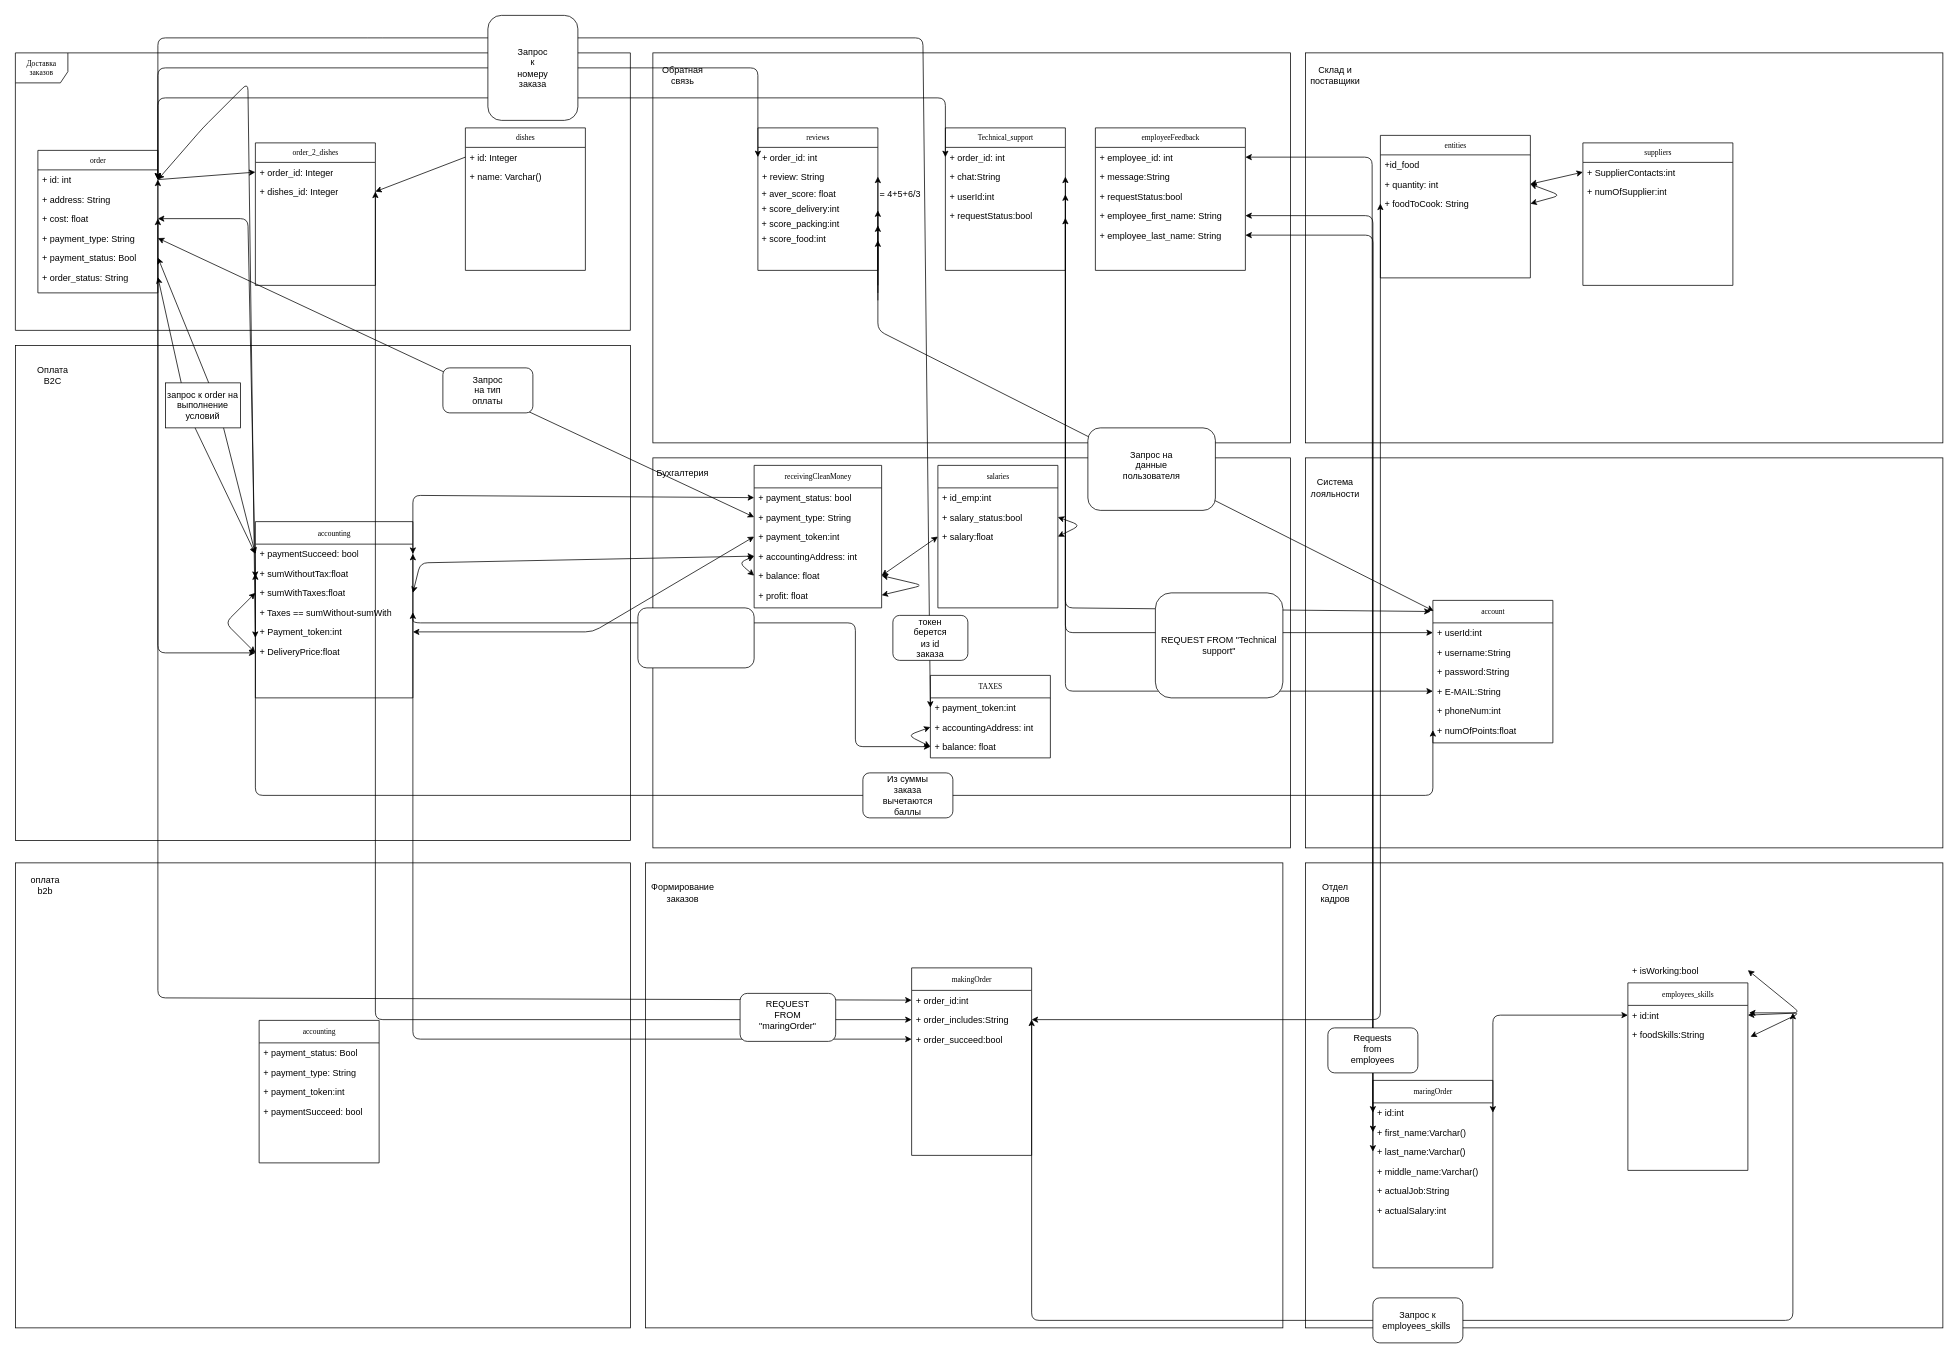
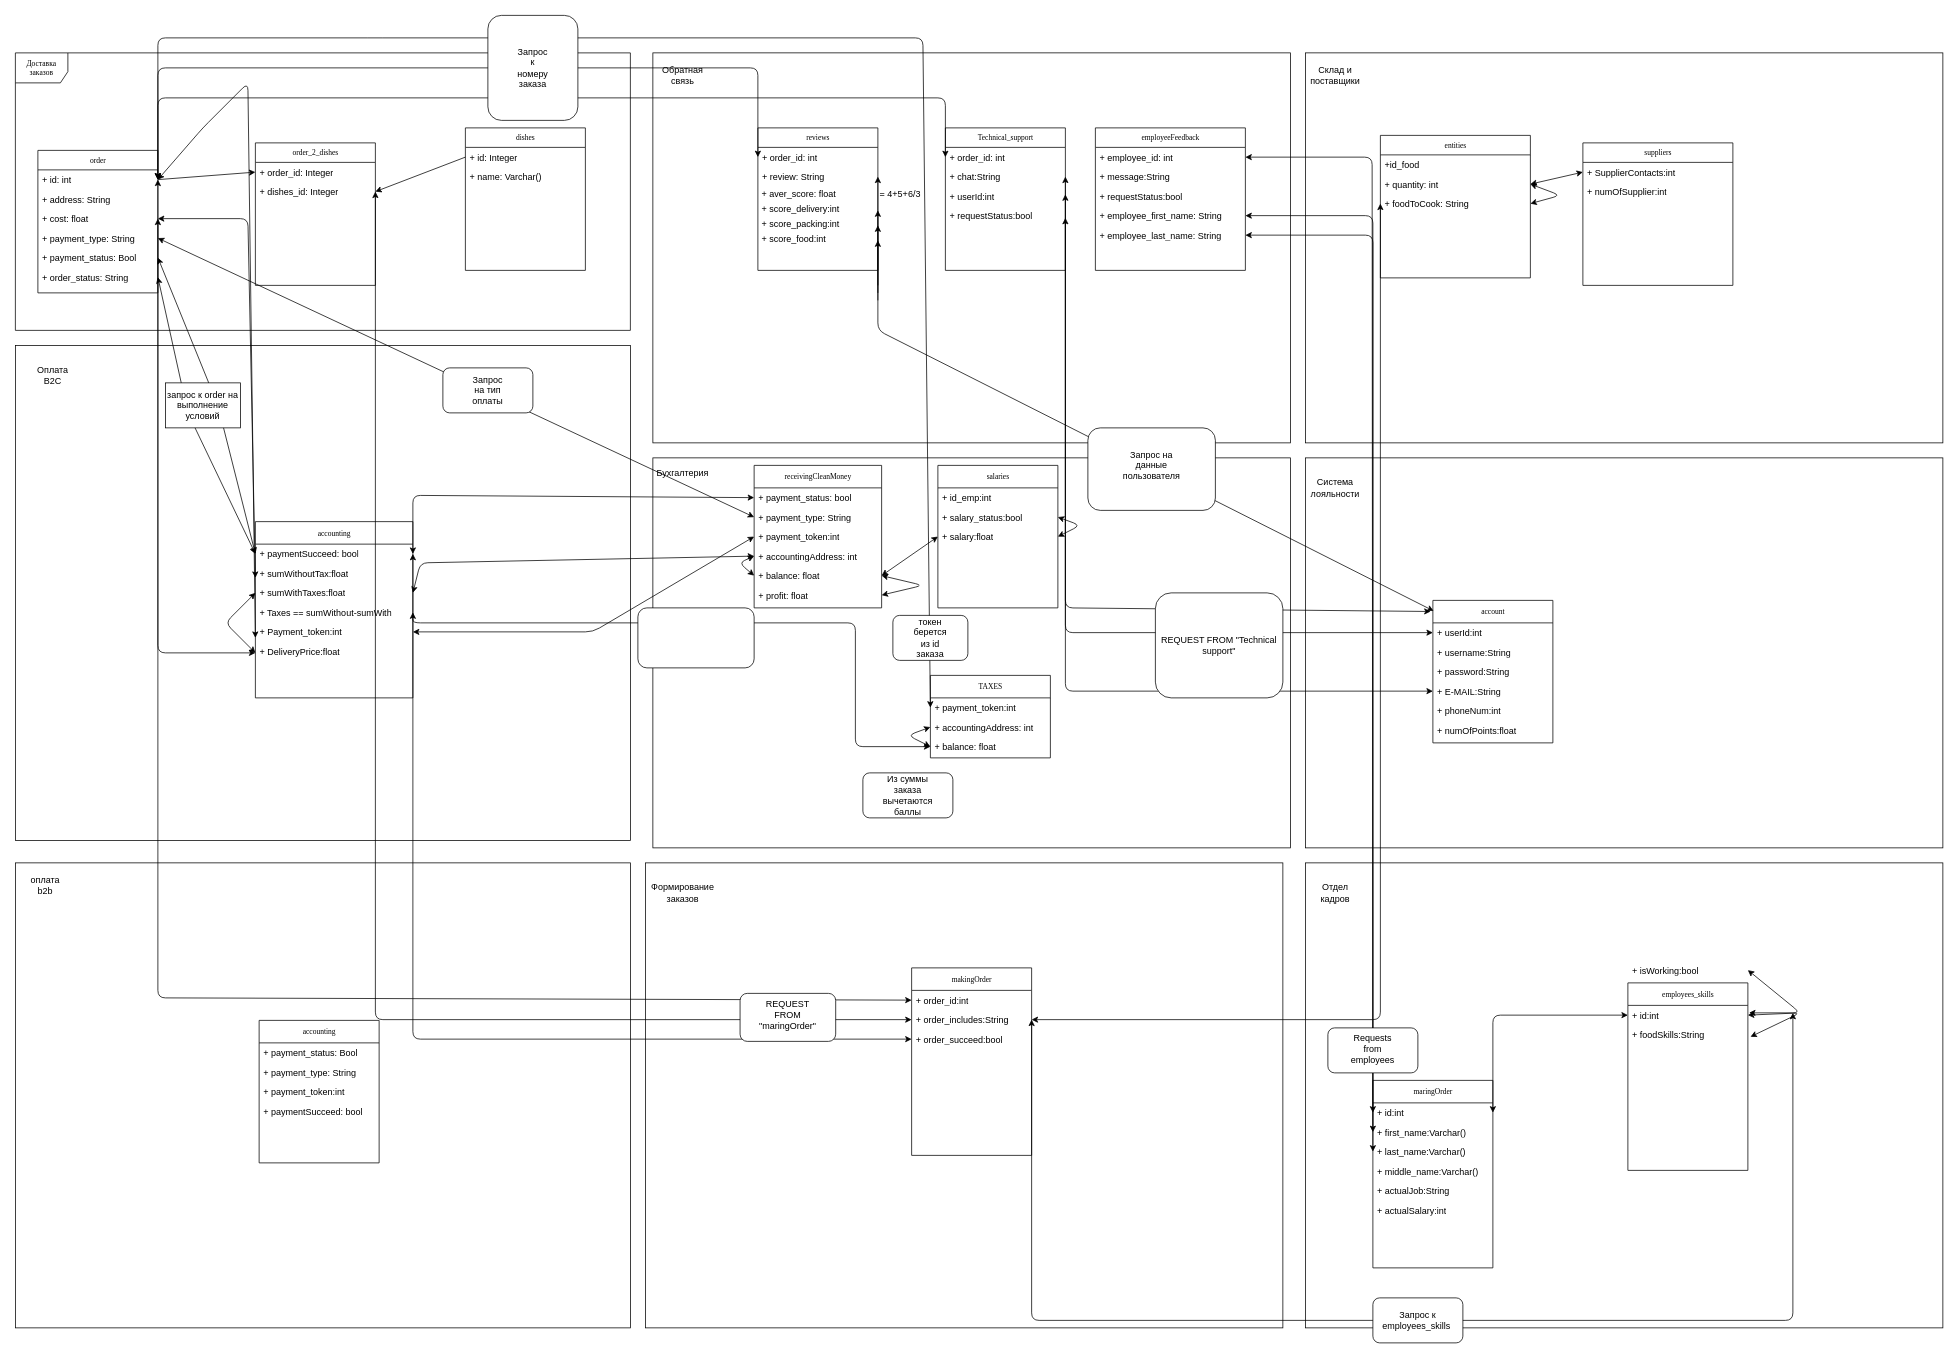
edge "+ sumWithoutTax:float" -- "+ numOfPoints:float": removed
